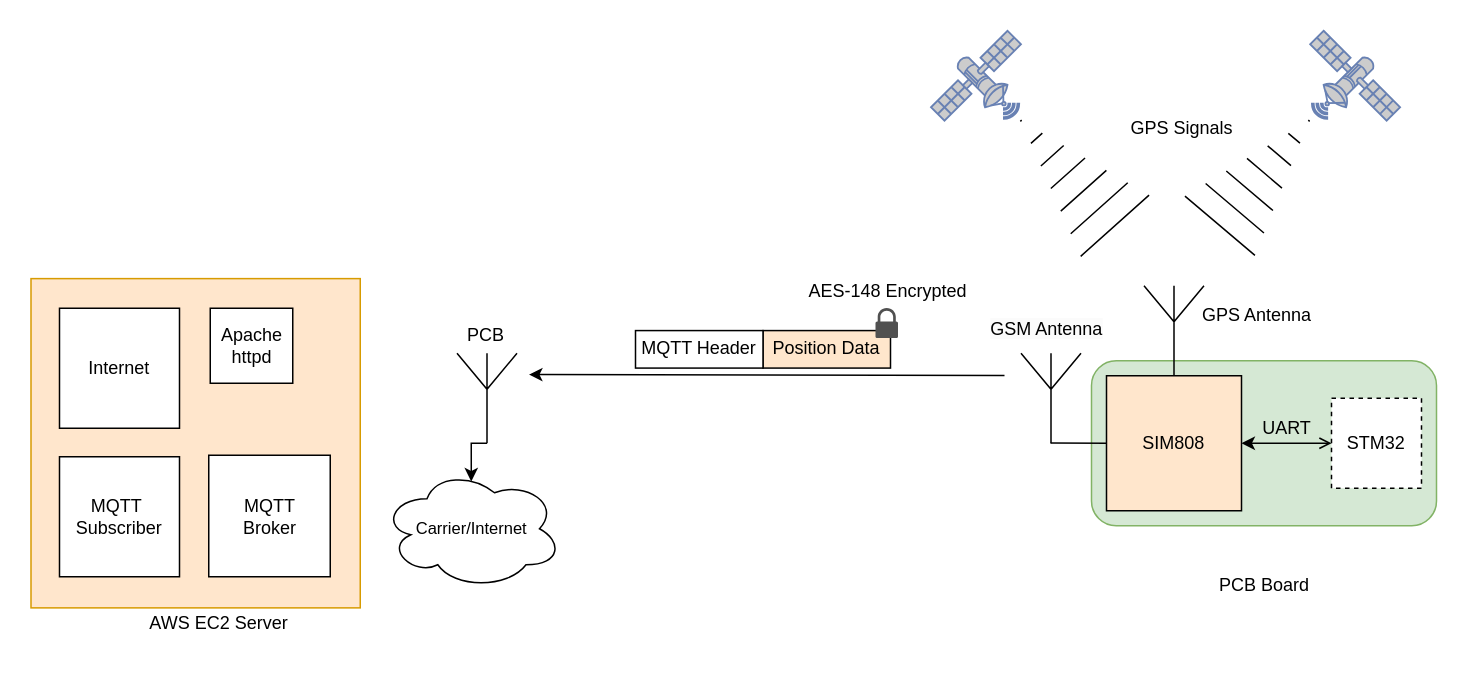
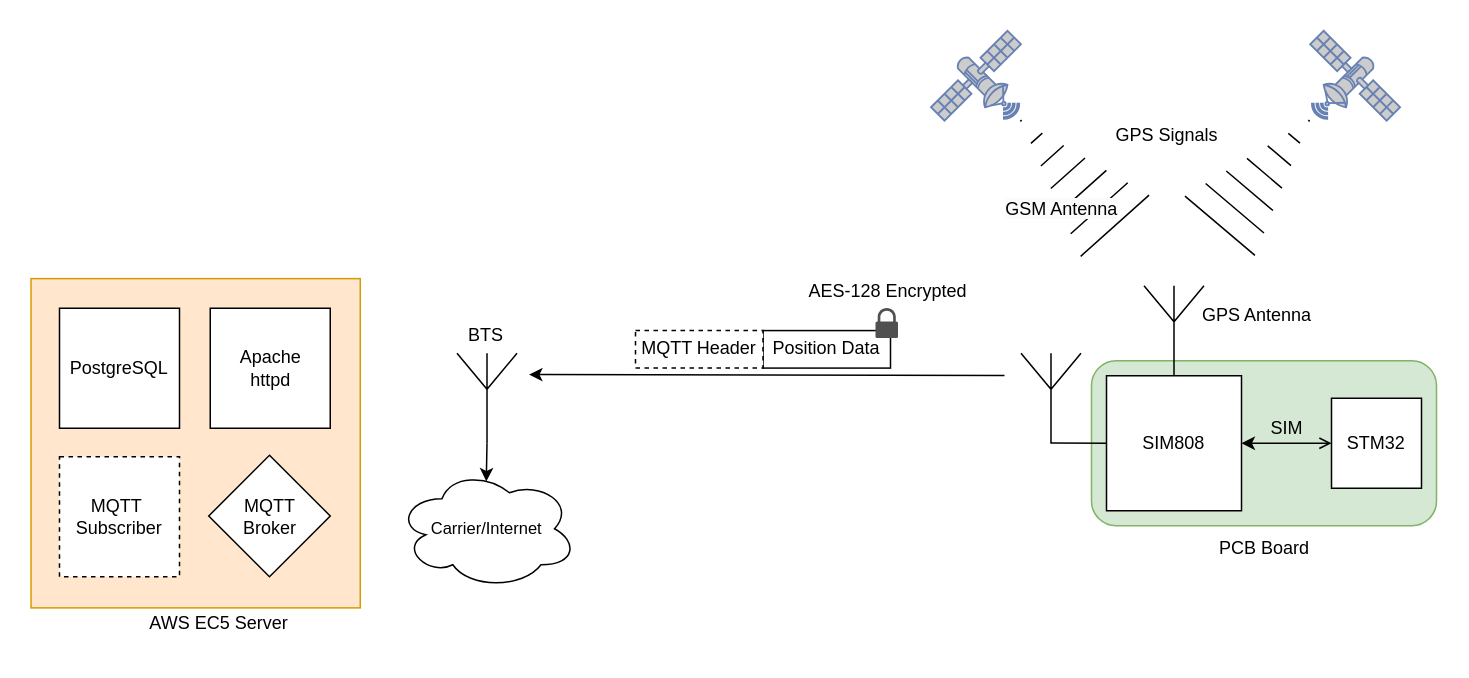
node "GPS Signals": moved (1182, 128) -> (1167, 136)
node "AES-148 Encrypted": label "AES-148 Encrypted" -> "AES-128 Encrypted"
node "GSM Antenna": moved (1058, 329) -> (1073, 209)
node "PCB": label "PCB" -> "BTS"
node "Apache httpd": size 83x75 -> 120x120
node "MQTT Header": style solid -> dashed
node "Position Data": fillcolor #ffe6cc -> #ffffff
node "Internet": label "Internet" -> "PostgreSQL"
node "UART": label "UART" -> "SIM"
node "SIM808": fillcolor #ffe6cc -> #ffffff
node "STM32": style dashed -> solid
node "MQTT Broker": shape rectangle -> diamond
node "MQTT Subscriber": style solid -> dashed
node "Carrier/Internet": moved (472, 529) -> (487, 529)
node "PCB Board": moved (1264, 586) -> (1264, 548)
node "AWS EC2 Server": label "AWS EC2 Server" -> "AWS EC5 Server"
